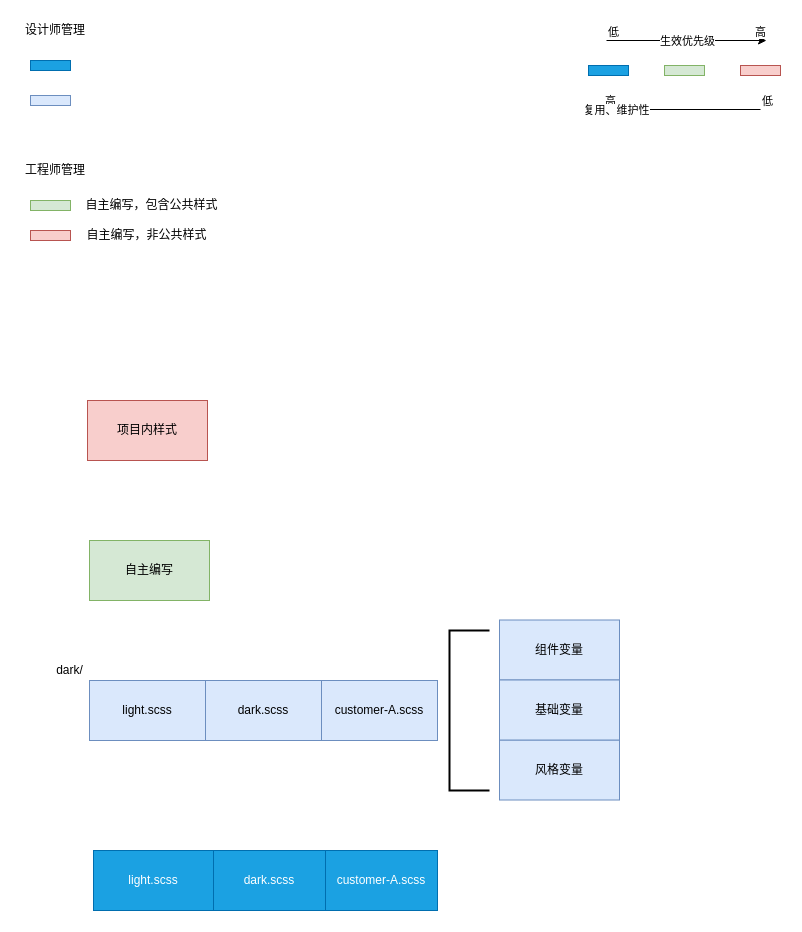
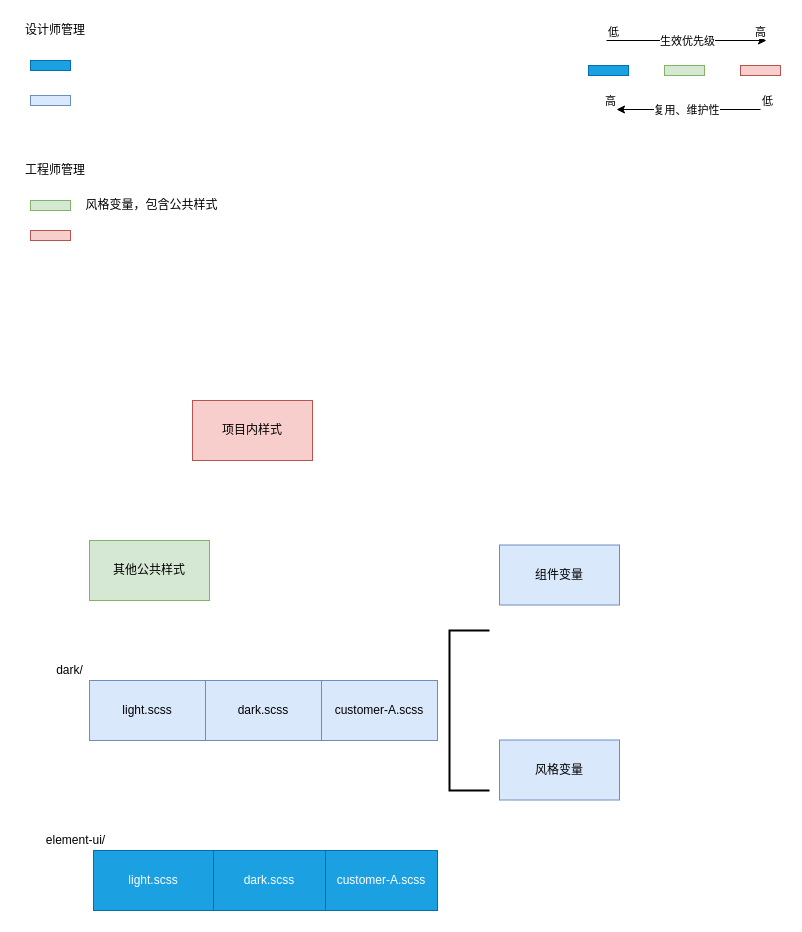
node "复用、维护性": moved (617, 111) -> (687, 111)
node "自主编写，包含公共样式": label "自主编写，包含公共样式" -> "风格变量，包含公共样式"
node "自主编写，非公共样式": removed
node "项目内样式": moved (148, 431) -> (253, 431)
node "自主编写": label "自主编写" -> "其他公共样式"
node "组件变量": moved (560, 650) -> (560, 575)
node "基础变量": removed
node "element-ui/": added
